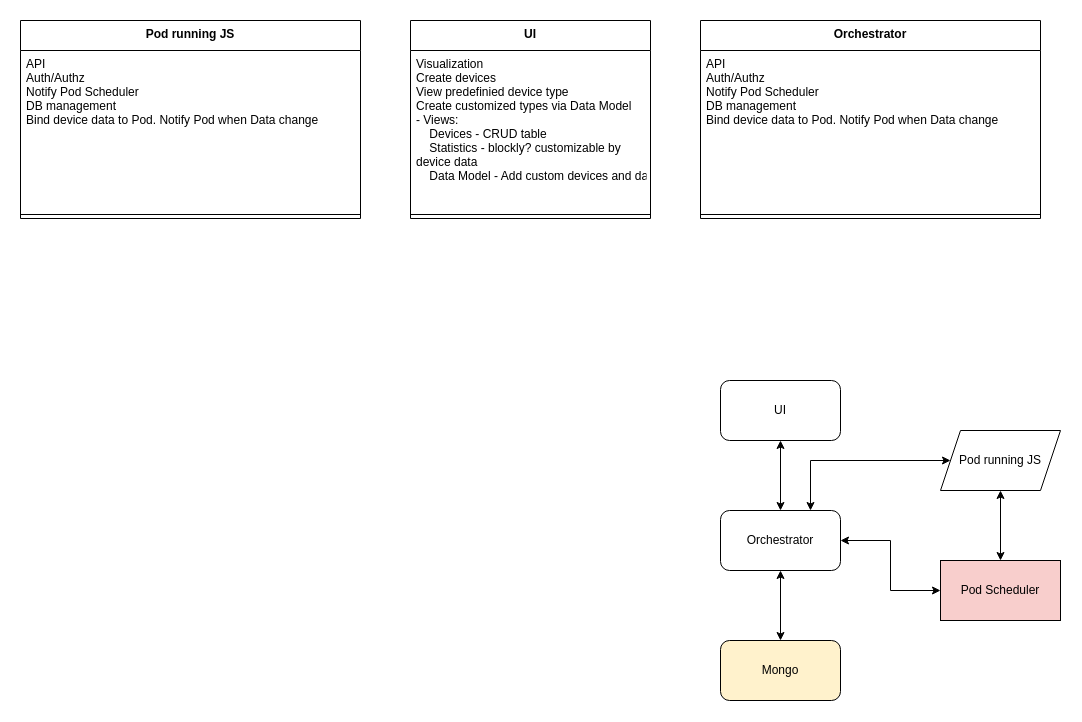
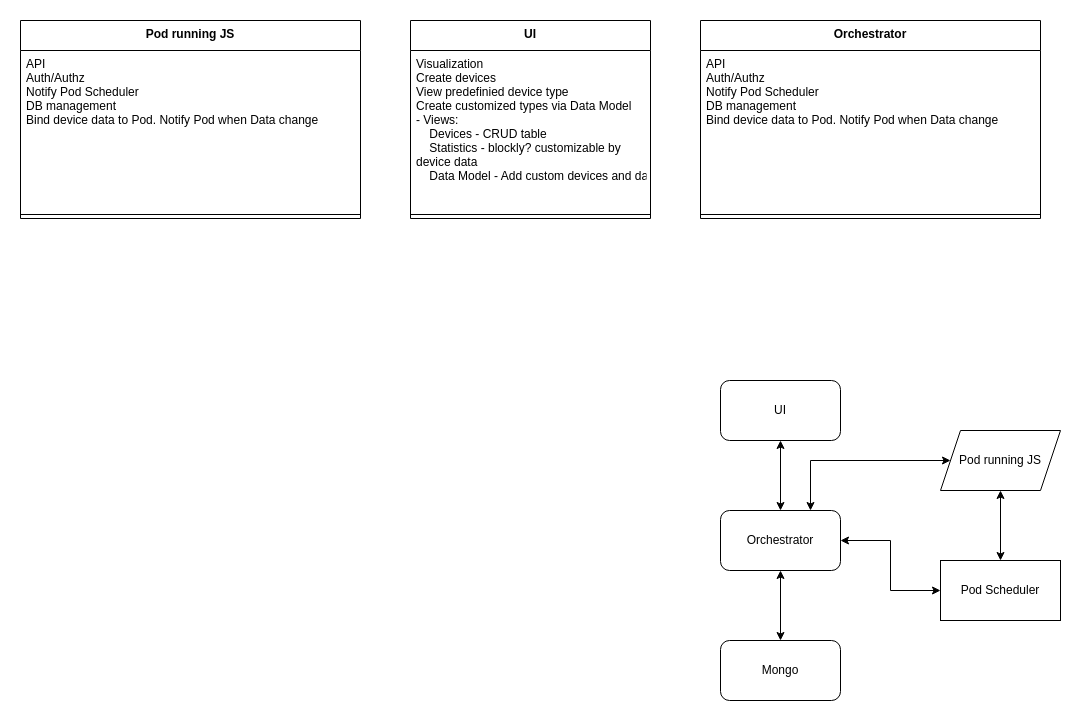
node "Pod Scheduler": fillcolor #f8cecc -> #ffffff
node "Mongo": fillcolor #fff2cc -> #ffffff
